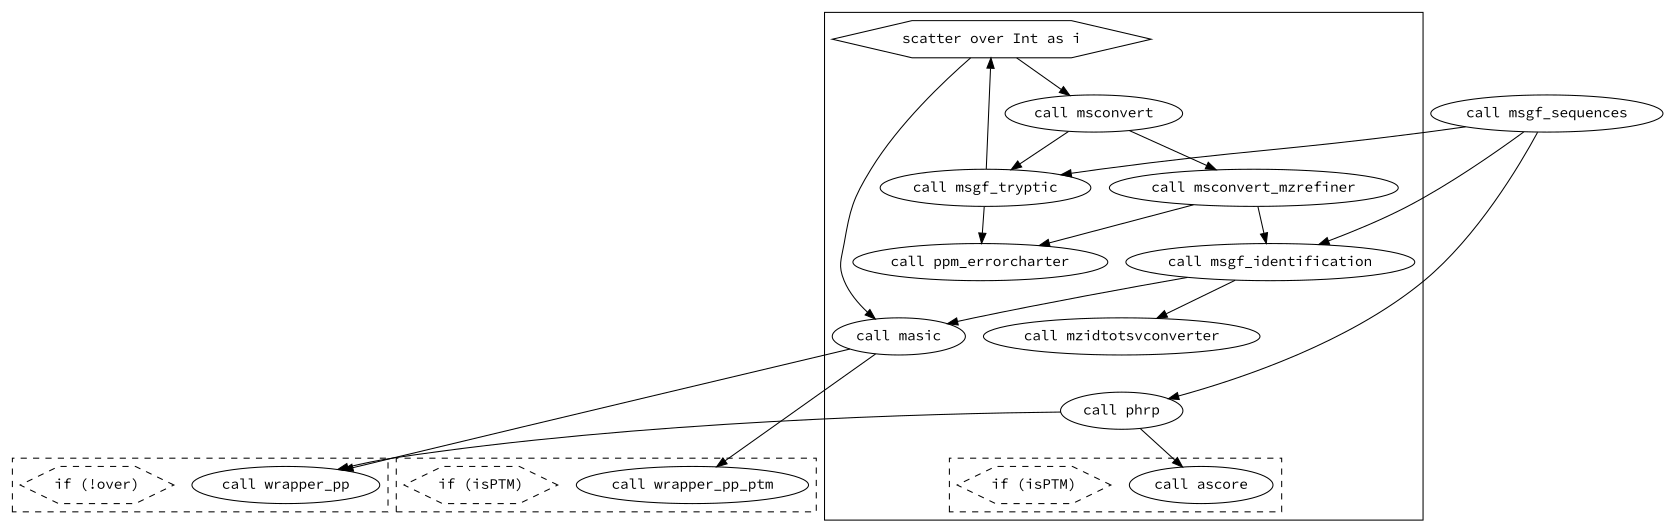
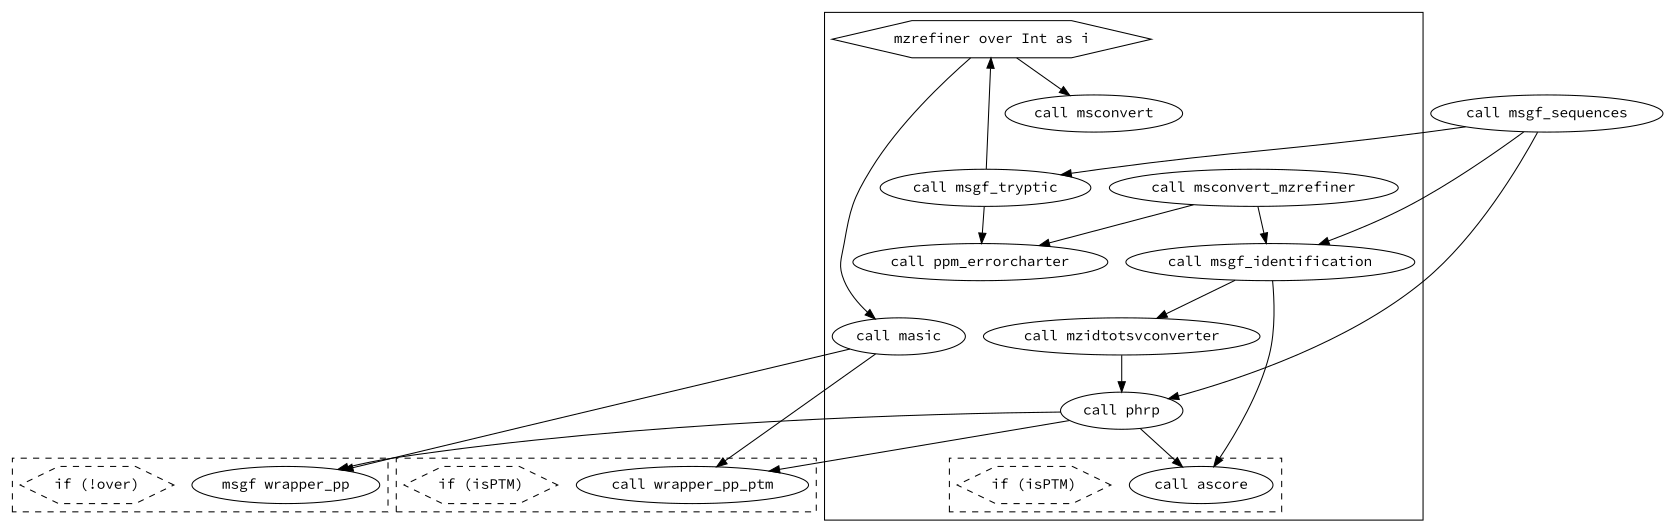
node "scatter over Int as i": label "scatter over Int as i" -> "mzrefiner over Int as i"
edge "call msconvert" -> "call msgf_tryptic": removed
edge "call msconvert" -> "call msconvert_mzrefiner": removed
edge "call msgf_identification" -> "call masic": now "call msgf_identification" -> "call ascore"
edge "call mzidtotsvconverter" -> "call phrp": added
edge "call phrp" -> "call wrapper_pp_ptm": added
node "call wrapper_pp": label "call wrapper_pp" -> "msgf wrapper_pp"
